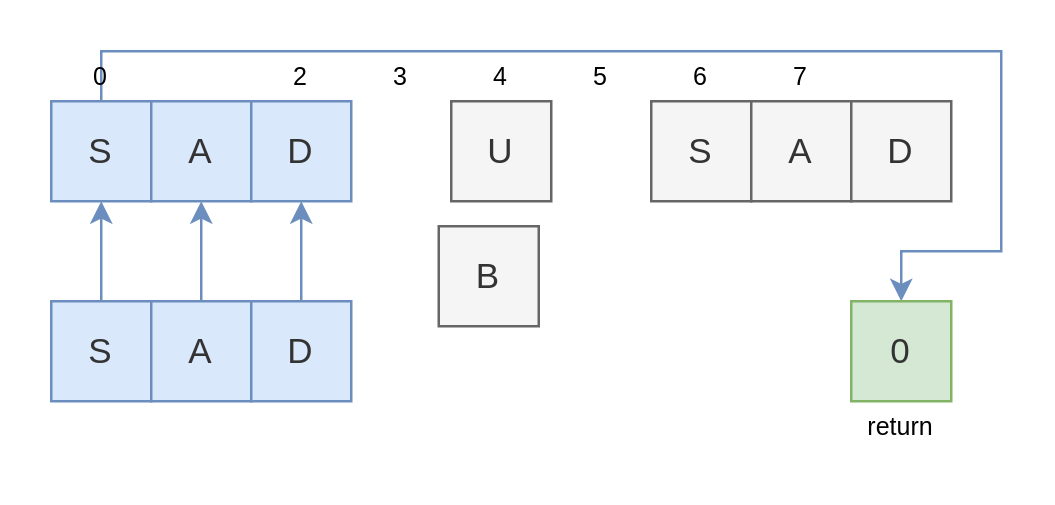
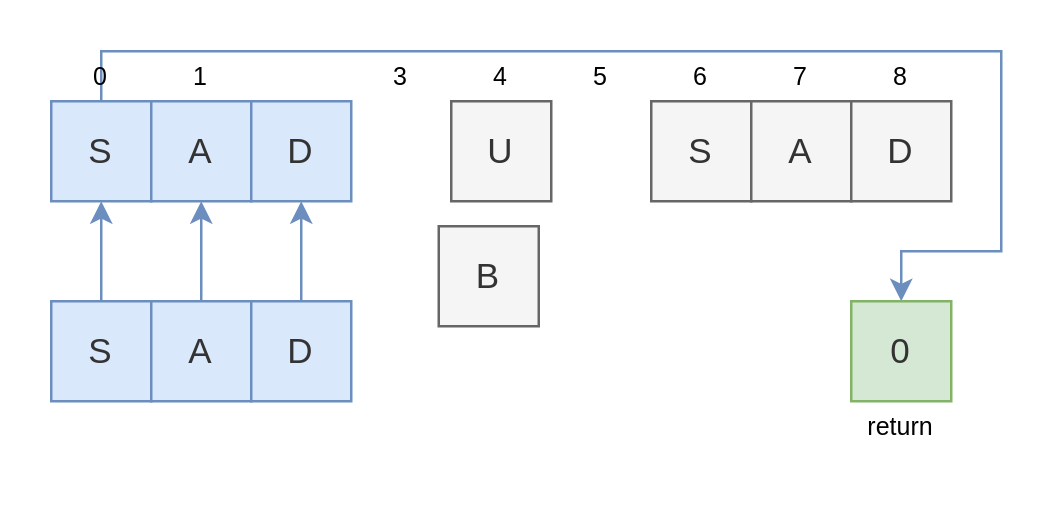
node "1": added
node "2": removed
node "8": added
